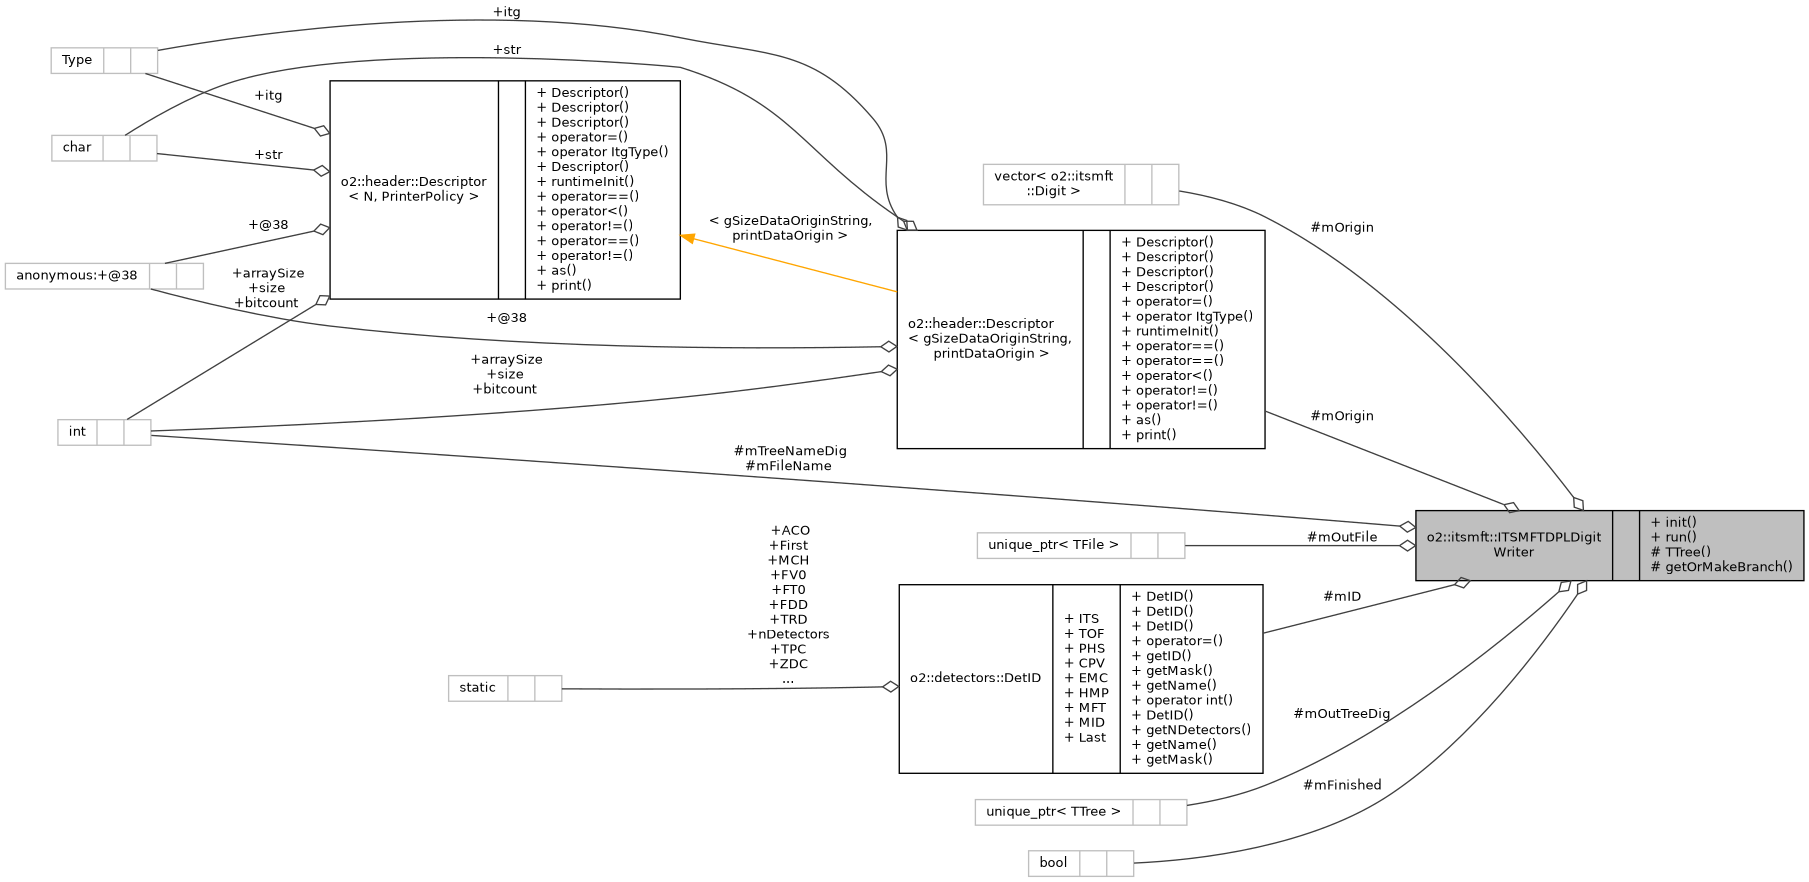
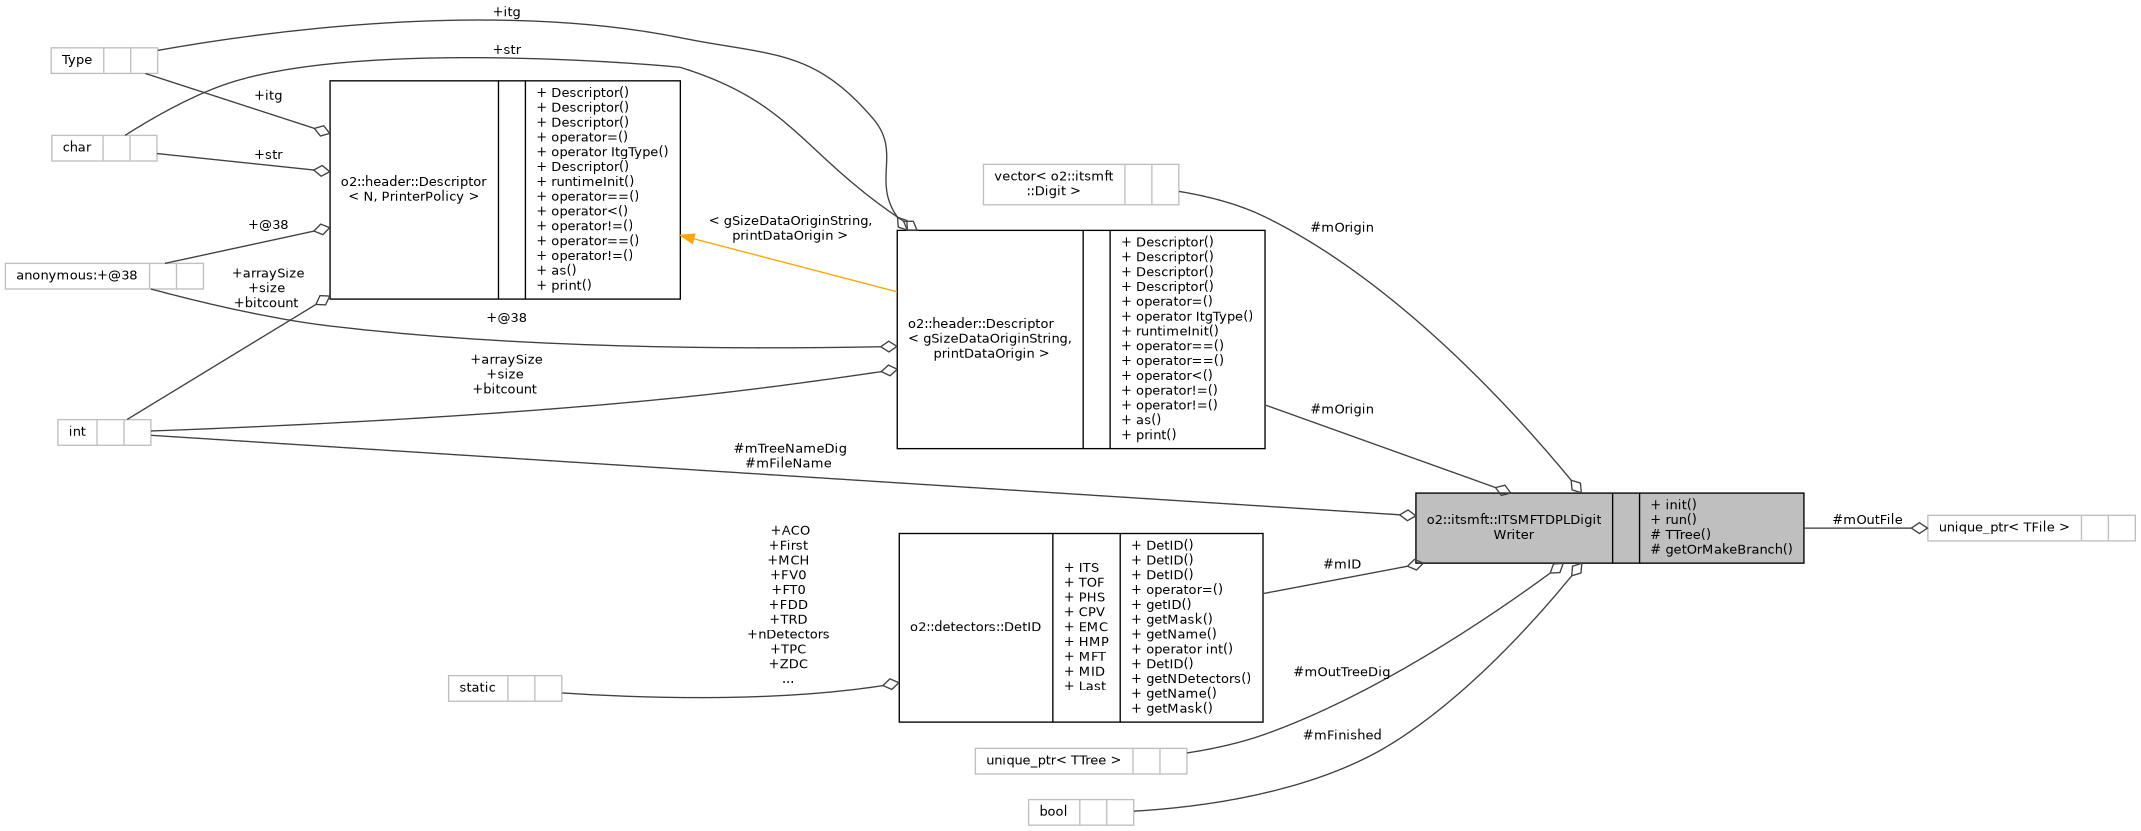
edge "unique_ptr< TFile >" -> "o2::itsmft::ITSMFTDPLDigit": reversed
